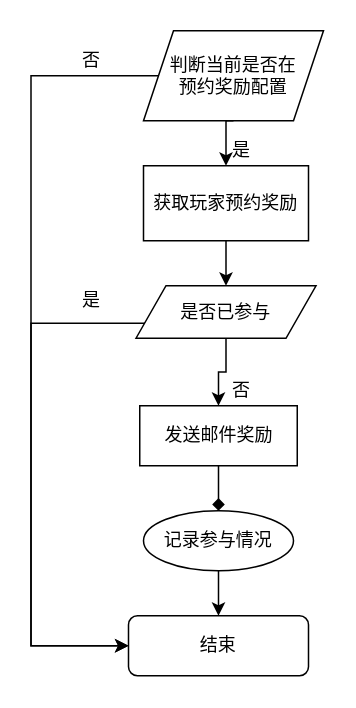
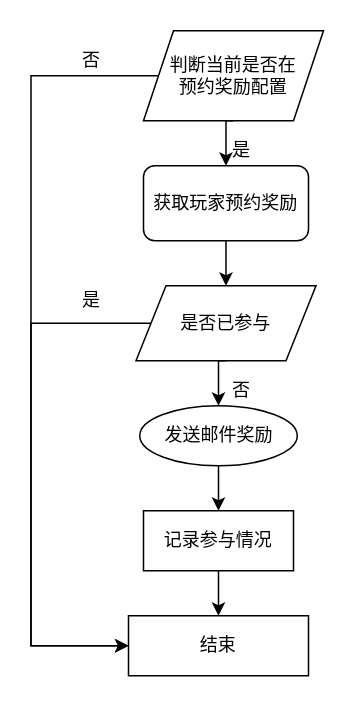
node "获取玩家预约奖励": shape rectangle -> rounded rectangle
node "是否已参与": size 180x53 -> 180x75
node "发送邮件奖励": shape rectangle -> ellipse
edge "发送邮件奖励" -> "记录参与情况": arrowhead diamond -> classic
node "记录参与情况": shape ellipse -> rectangle
node "结束": shape rounded rectangle -> rectangle
